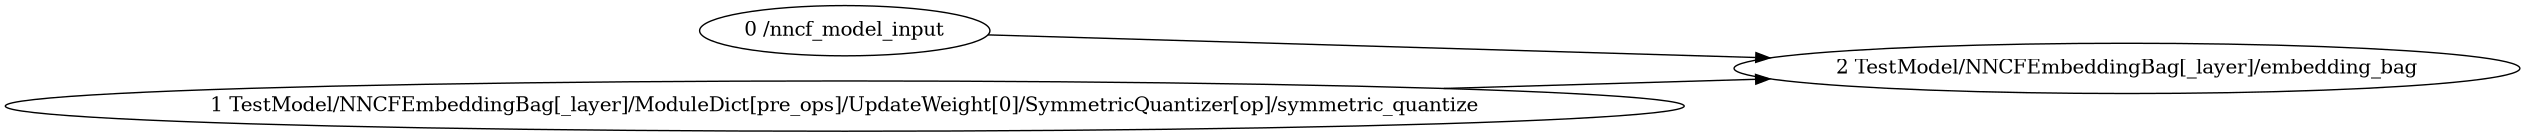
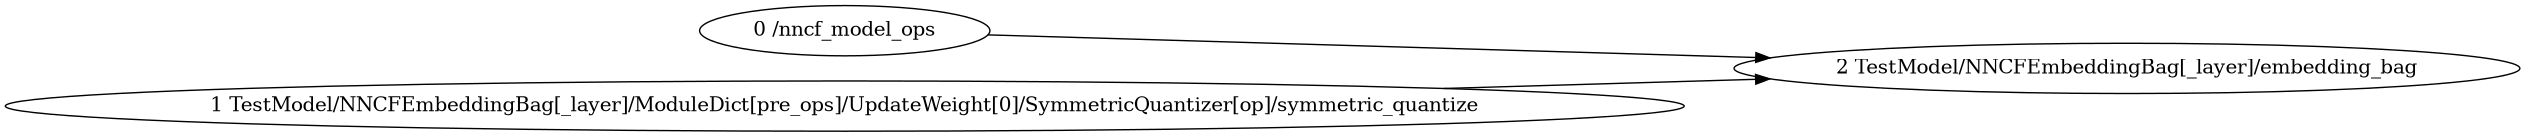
node "0 /nncf_model_input": label "0 /nncf_model_input" -> "0 /nncf_model_ops"
